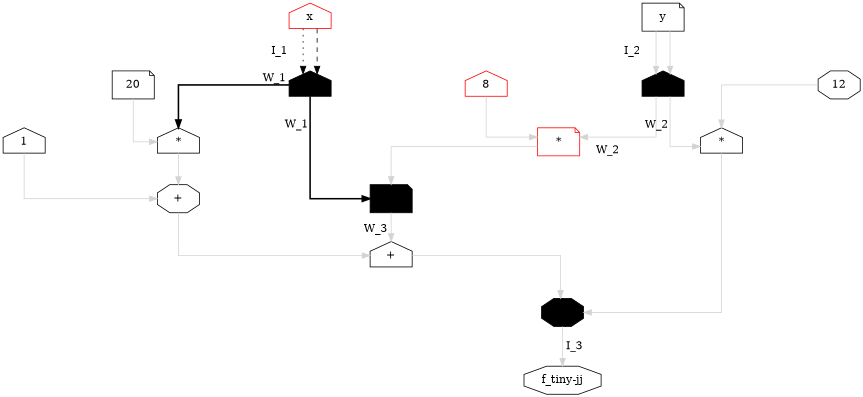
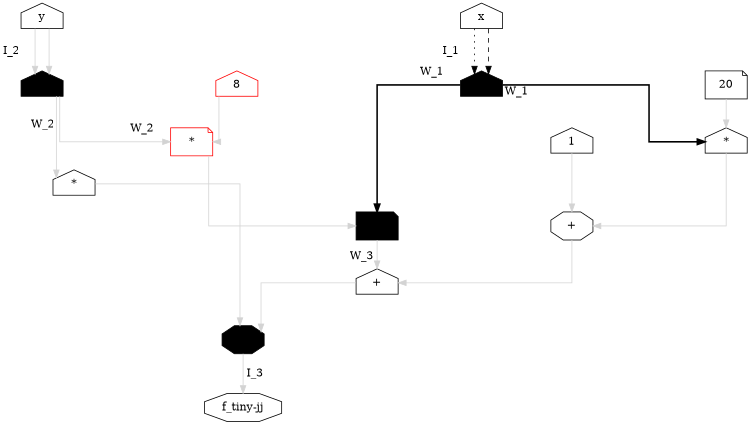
node "x": color red -> black
node "y": shape note -> house
node "12": removed
